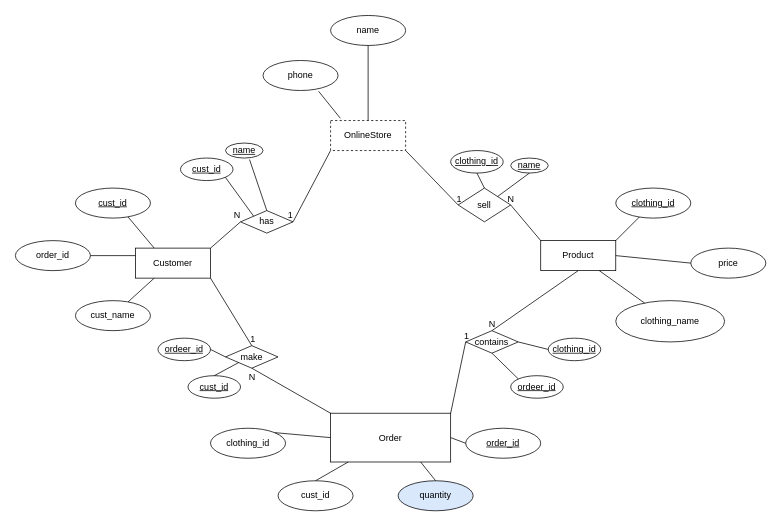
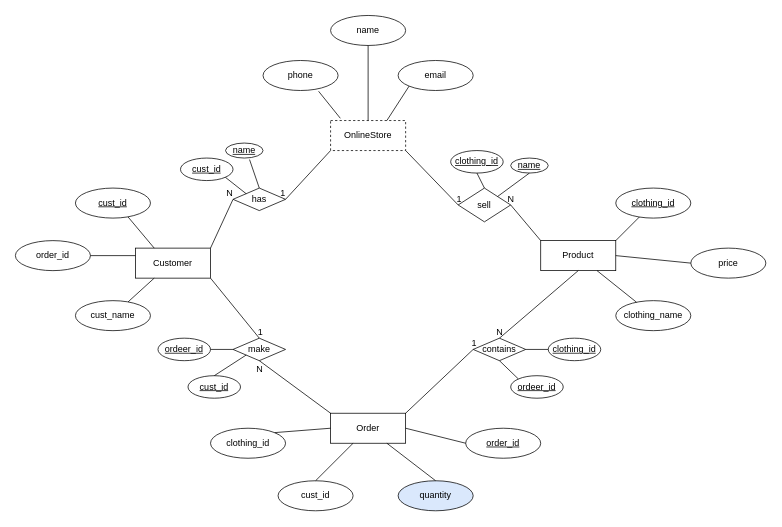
node "email": added
edge "email" -- "OnlineStore": added
node "has": moved (267, 222) -> (259, 199)
node "clothing_name": size 109x41 -> 75x30
node "contains": moved (492, 342) -> (499, 349)
node "make": moved (252, 357) -> (259, 349)
node "Order": size 120x49 -> 75x30
